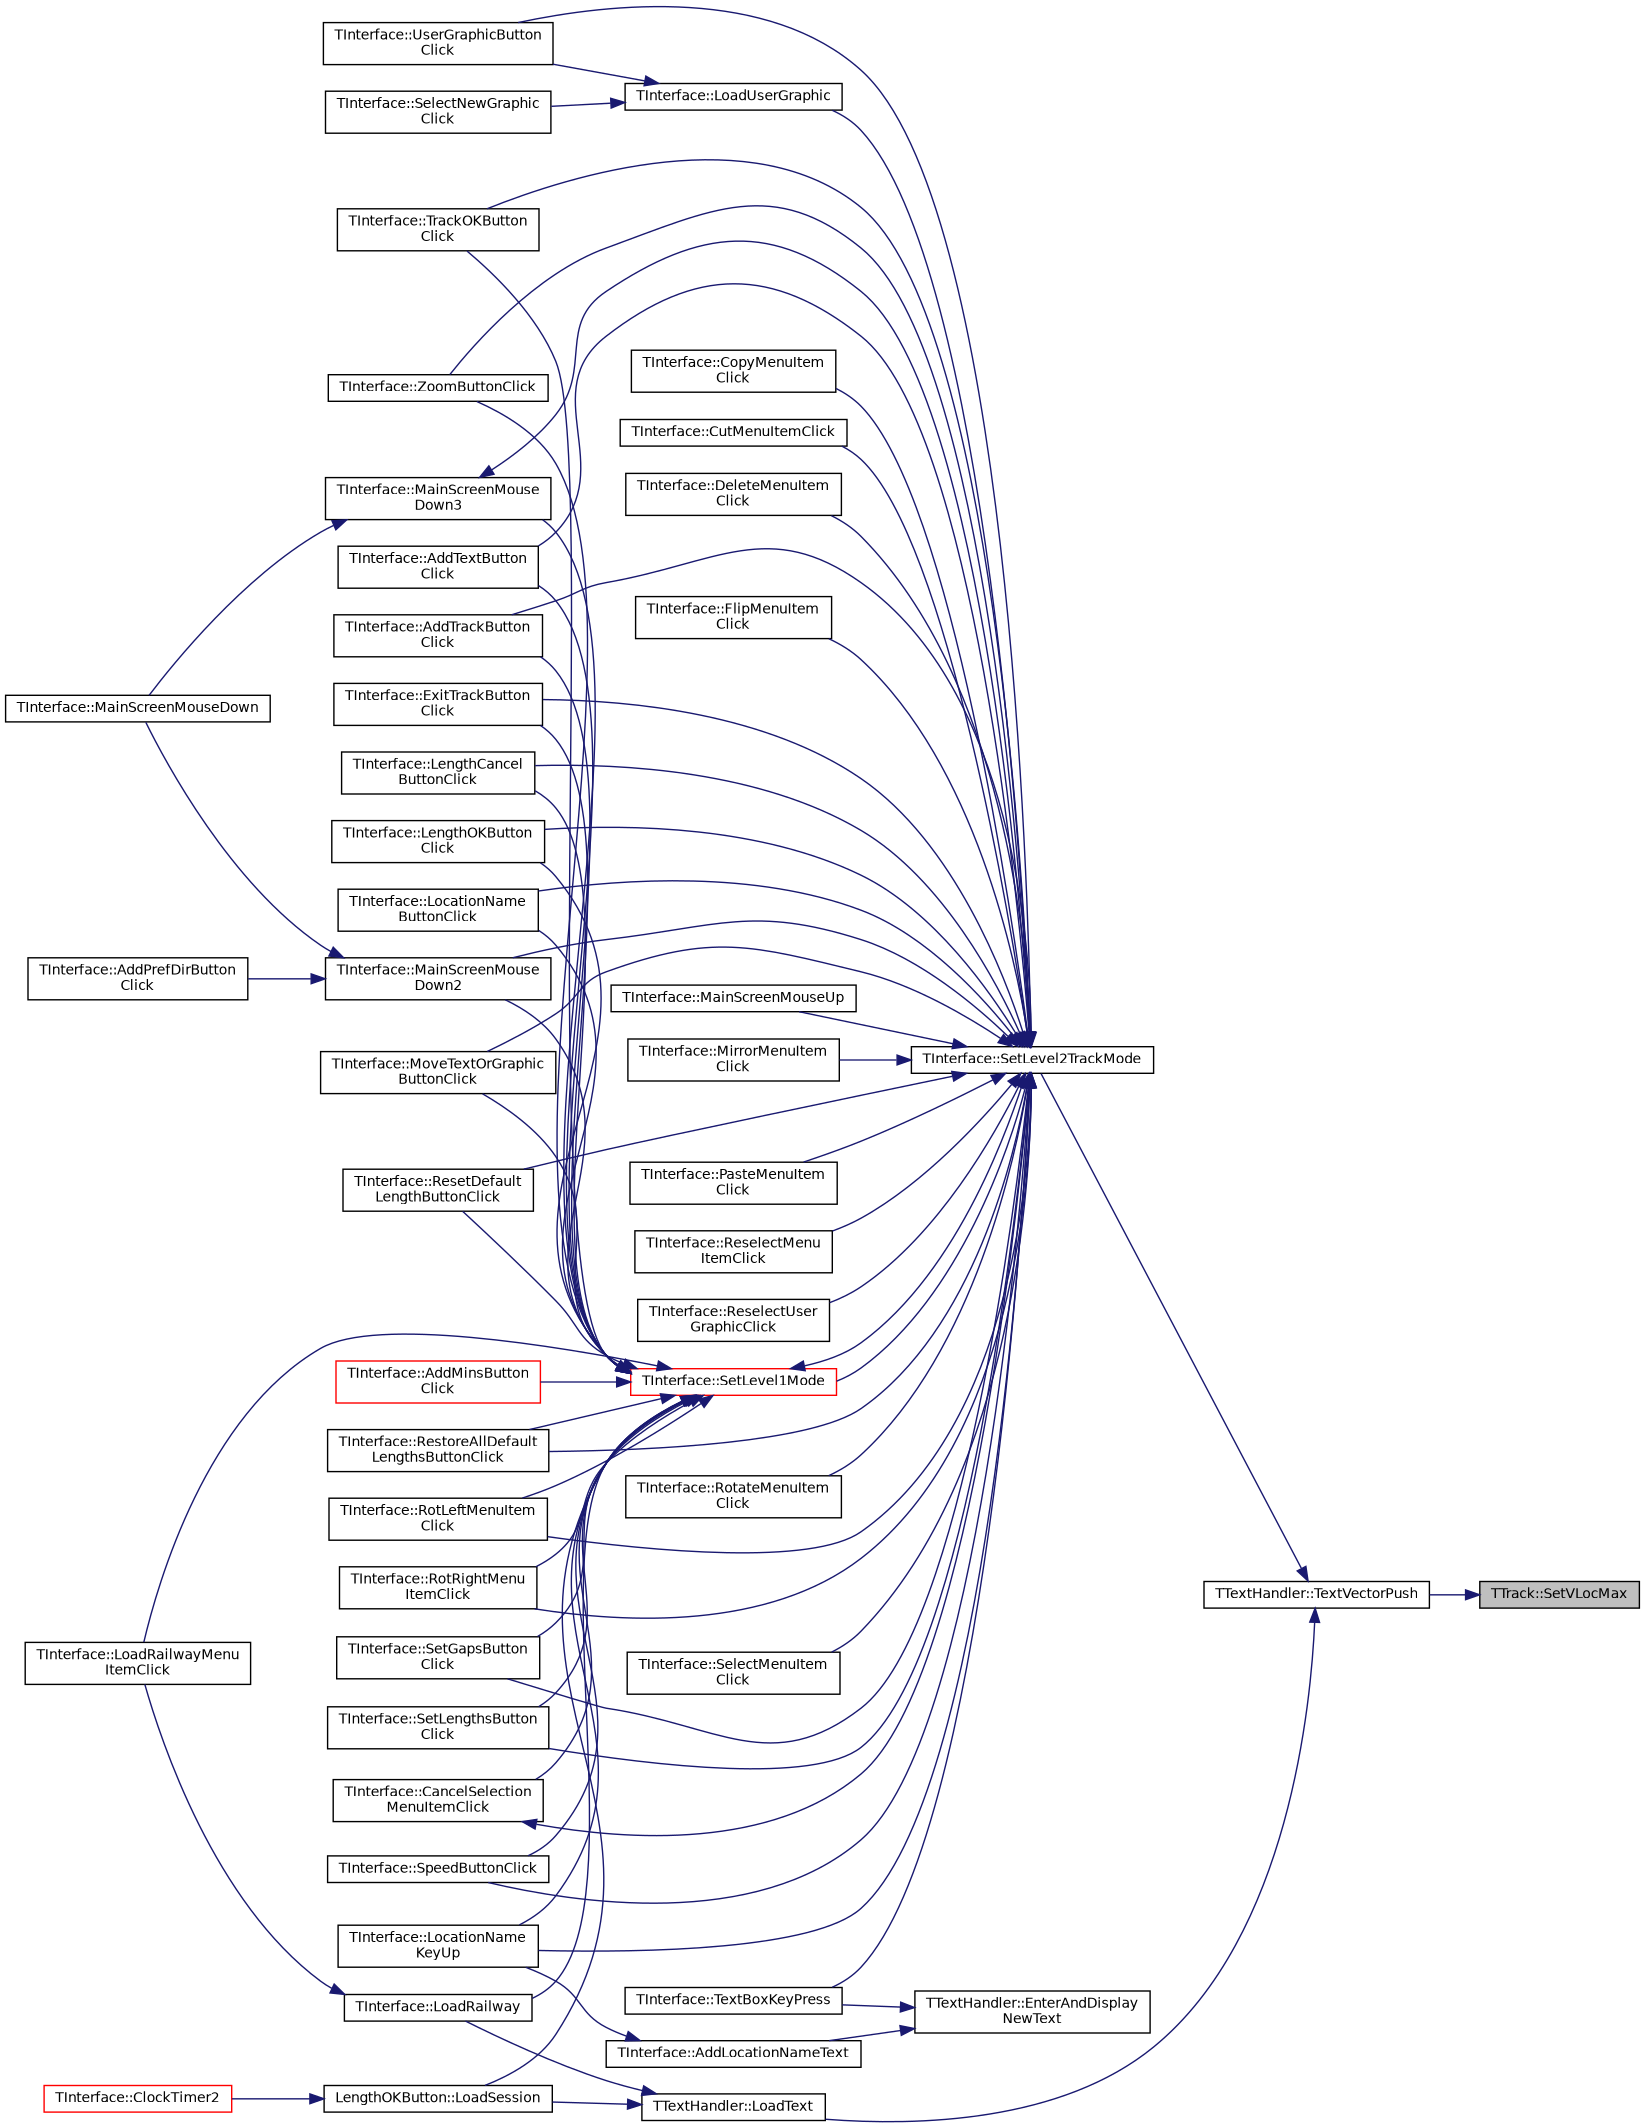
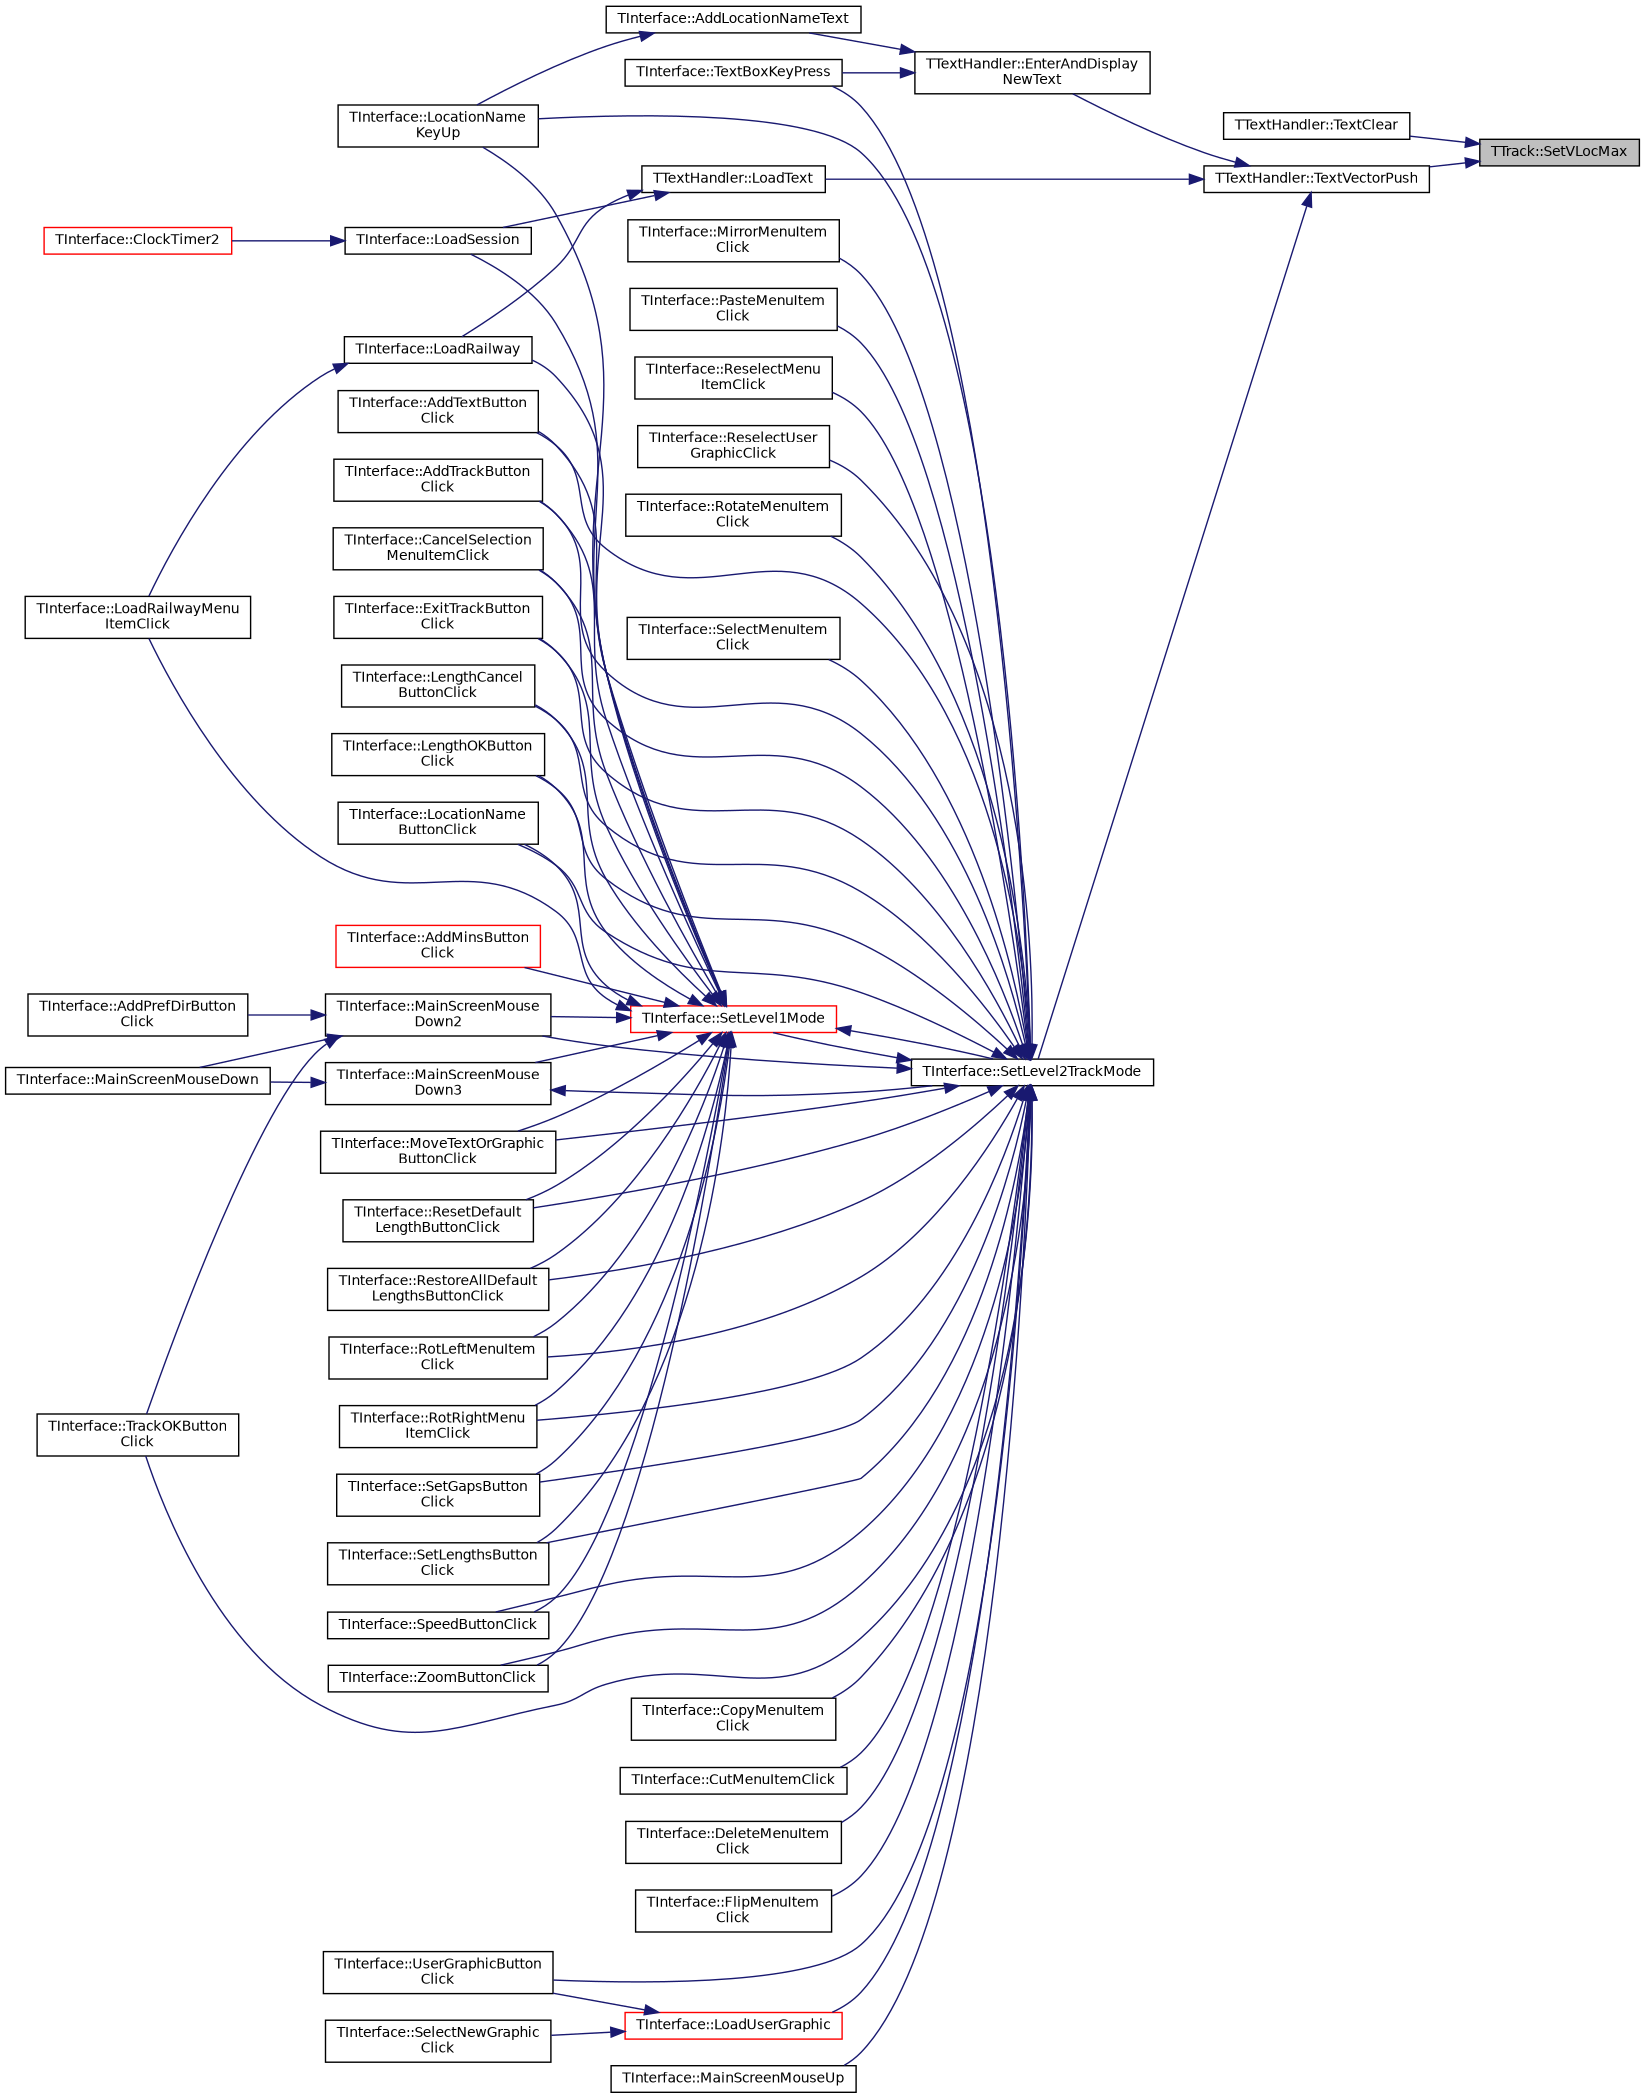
node "TInterface::LoadUserGraphic": color black -> red
node "TTextHandler::TextClear": added
edge "TTextHandler::EnterAndDisplay NewText" -> "TTextHandler::TextVectorPush": added
edge "TInterface::TrackOKButton Click" -> "TInterface::SetLevel1Mode": now "TInterface::TrackOKButton Click" -> "TInterface::MainScreenMouse Down2"
edge "TInterface::SetLevel2TrackMode" -> "TInterface::CancelSelection MenuItemClick": reversed
node "LengthOKButton::LoadSession": label "LengthOKButton::LoadSession" -> "TInterface::LoadSession"
